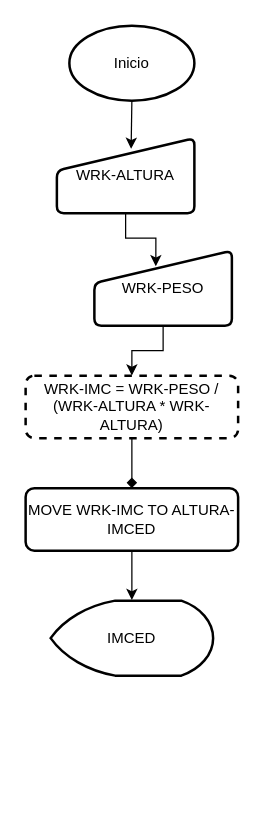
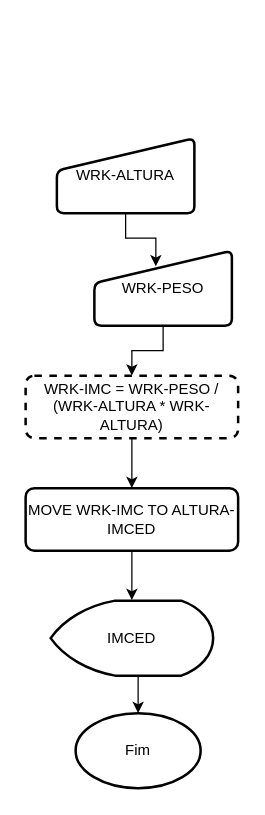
node "Inicio": removed
edge "Inicio" -> "WRK-ALTURA": removed
edge "WRK-IMC = WRK-PESO / (WRK-ALTURA * WRK-ALTURA)" -> "MOVE WRK-IMC TO ALTURA-IMCED": arrowhead diamond -> classic
edge "IMCED" -> "Fim": added
node "Fim": added
